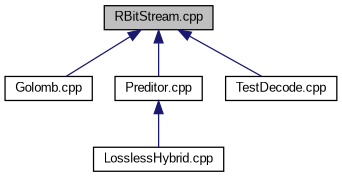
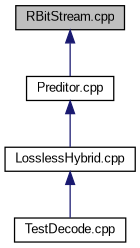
edge "TestDecode.cpp" -> "RBitStream.cpp": now "TestDecode.cpp" -> "LosslessHybrid.cpp"
node "Golomb.cpp": removed
